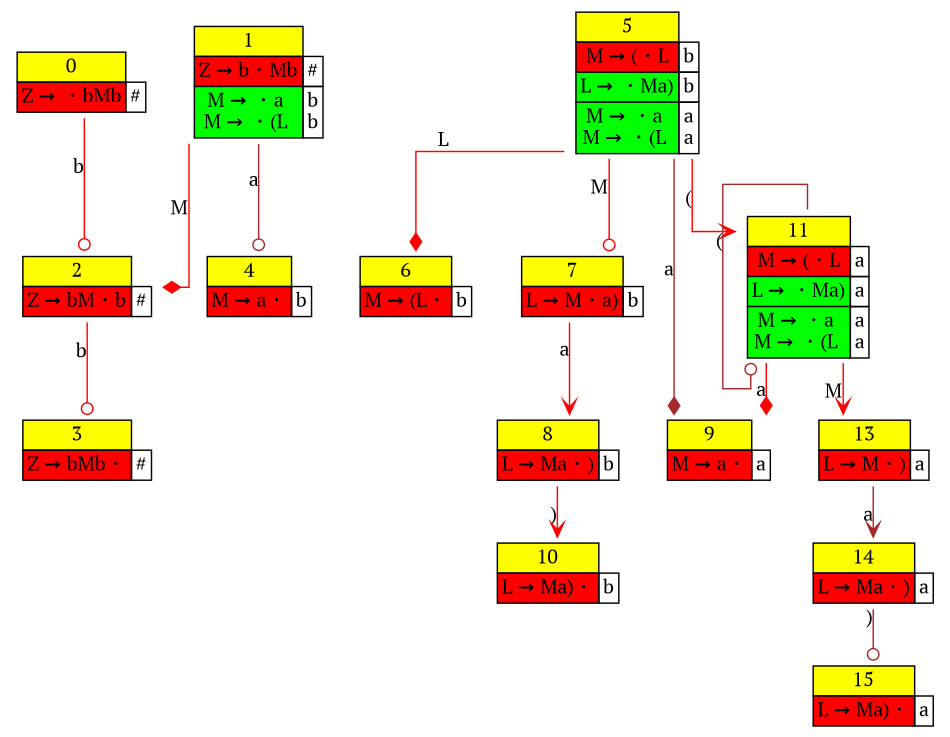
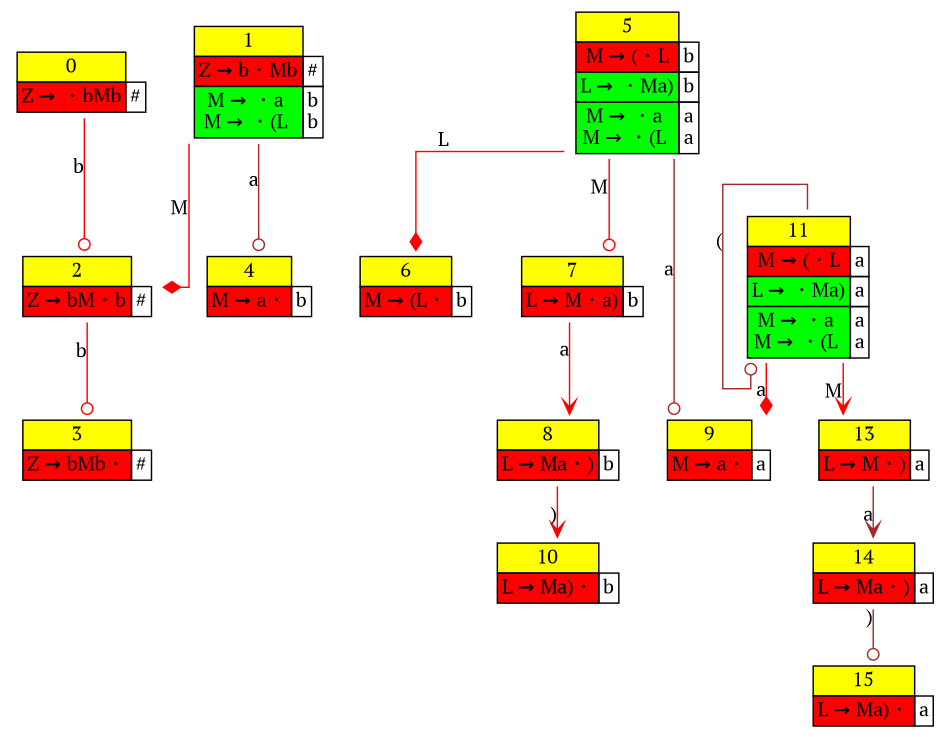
edge "5" -> "11": removed, label "("
edge "5" -> "9": arrowhead diamond -> odot
